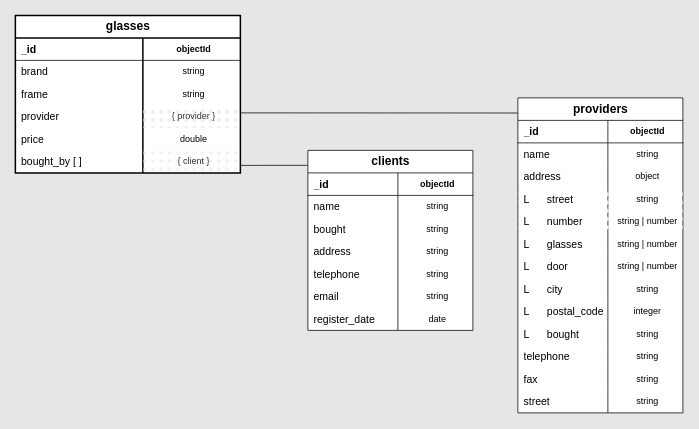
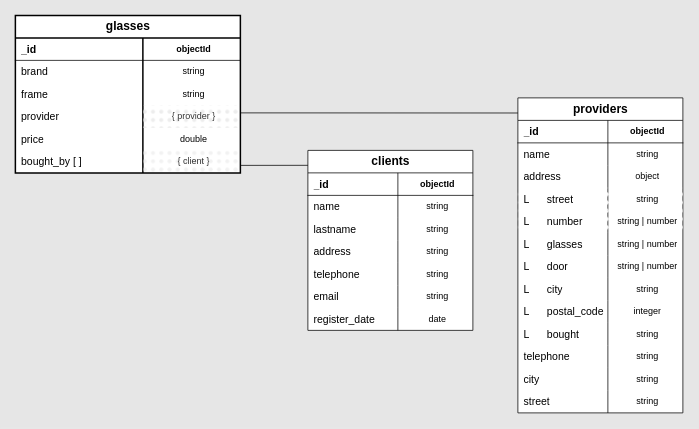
node "bought": label "bought" -> "lastname"
node "fax": label "fax" -> "city"
